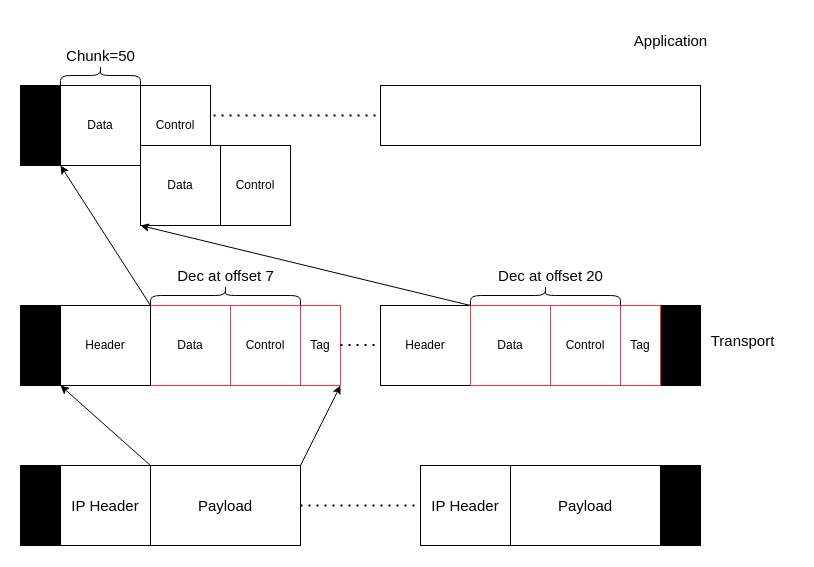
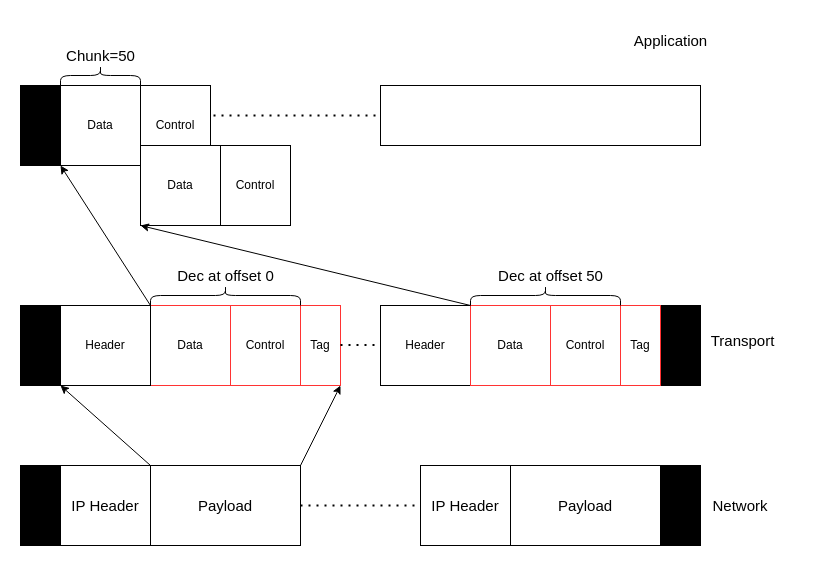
node "Dec at offset 7": label "Dec at offset 7" -> "Dec at offset 0"
node "Dec at offset 20": label "Dec at offset 20" -> "Dec at offset 50"
node "Network": added
